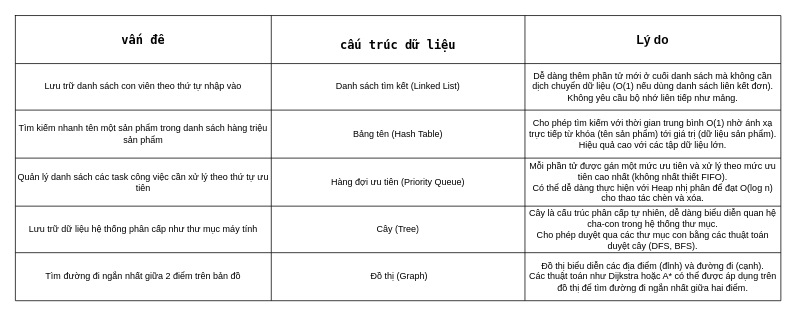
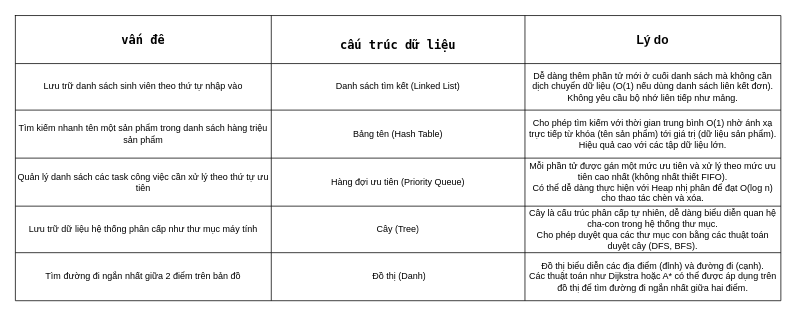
node "Lưu trữ danh sách con viên theo thứ tự nhập vào": label "Lưu trữ danh sách con viên theo thứ tự nhập vào" -> "Lưu trữ danh sách sinh viên theo thứ tự nhập vào"
node "Đồ thị (Graph)": label "Đồ thị (Graph)" -> "Đồ thị (Danh)"
